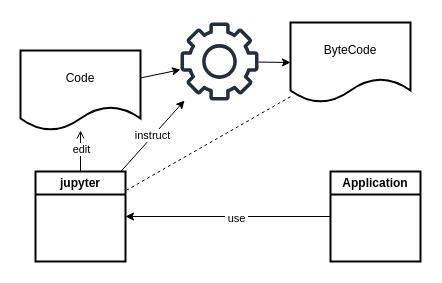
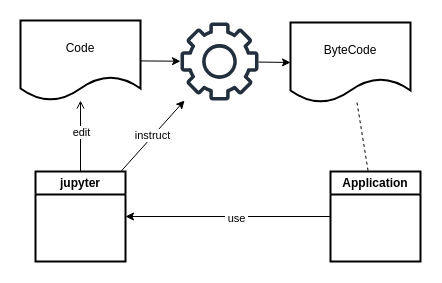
node "Code": moved (81, 91) -> (81, 61)
edge "ByteCode" -- "jupyter": now "ByteCode" -- "Application"
